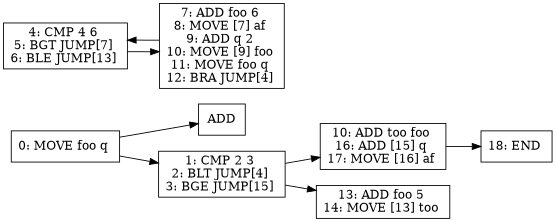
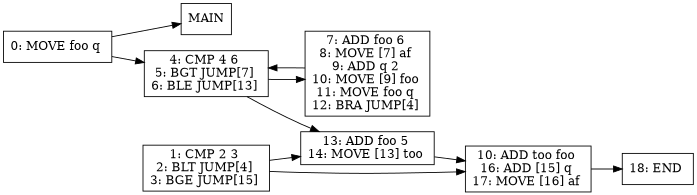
edge "4: CMP 4 6 5: BGT JUMP[7] 6: BLE JUMP[13]" -> "13: ADD foo 5 14: MOVE [13] too": added
node "ADD": label "ADD" -> "MAIN"
edge "13: ADD foo 5 14: MOVE [13] too" -> "10: ADD too foo 16: ADD [15] q 17: MOVE [16] af": added
edge "0: MOVE foo q" -> "1: CMP 2 3 2: BLT JUMP[4] 3: BGE JUMP[15]": now "0: MOVE foo q" -> "4: CMP 4 6 5: BGT JUMP[7] 6: BLE JUMP[13]"
